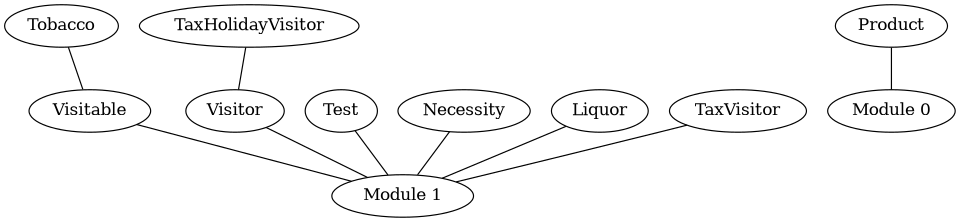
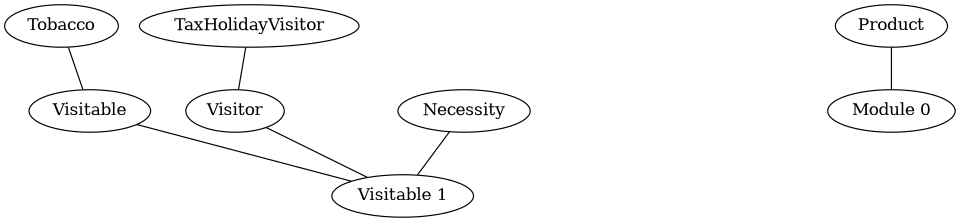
node "Test": removed
node "Liquor": removed
node "TaxVisitor": removed
node "Module 1": label "Module 1" -> "Visitable 1"
